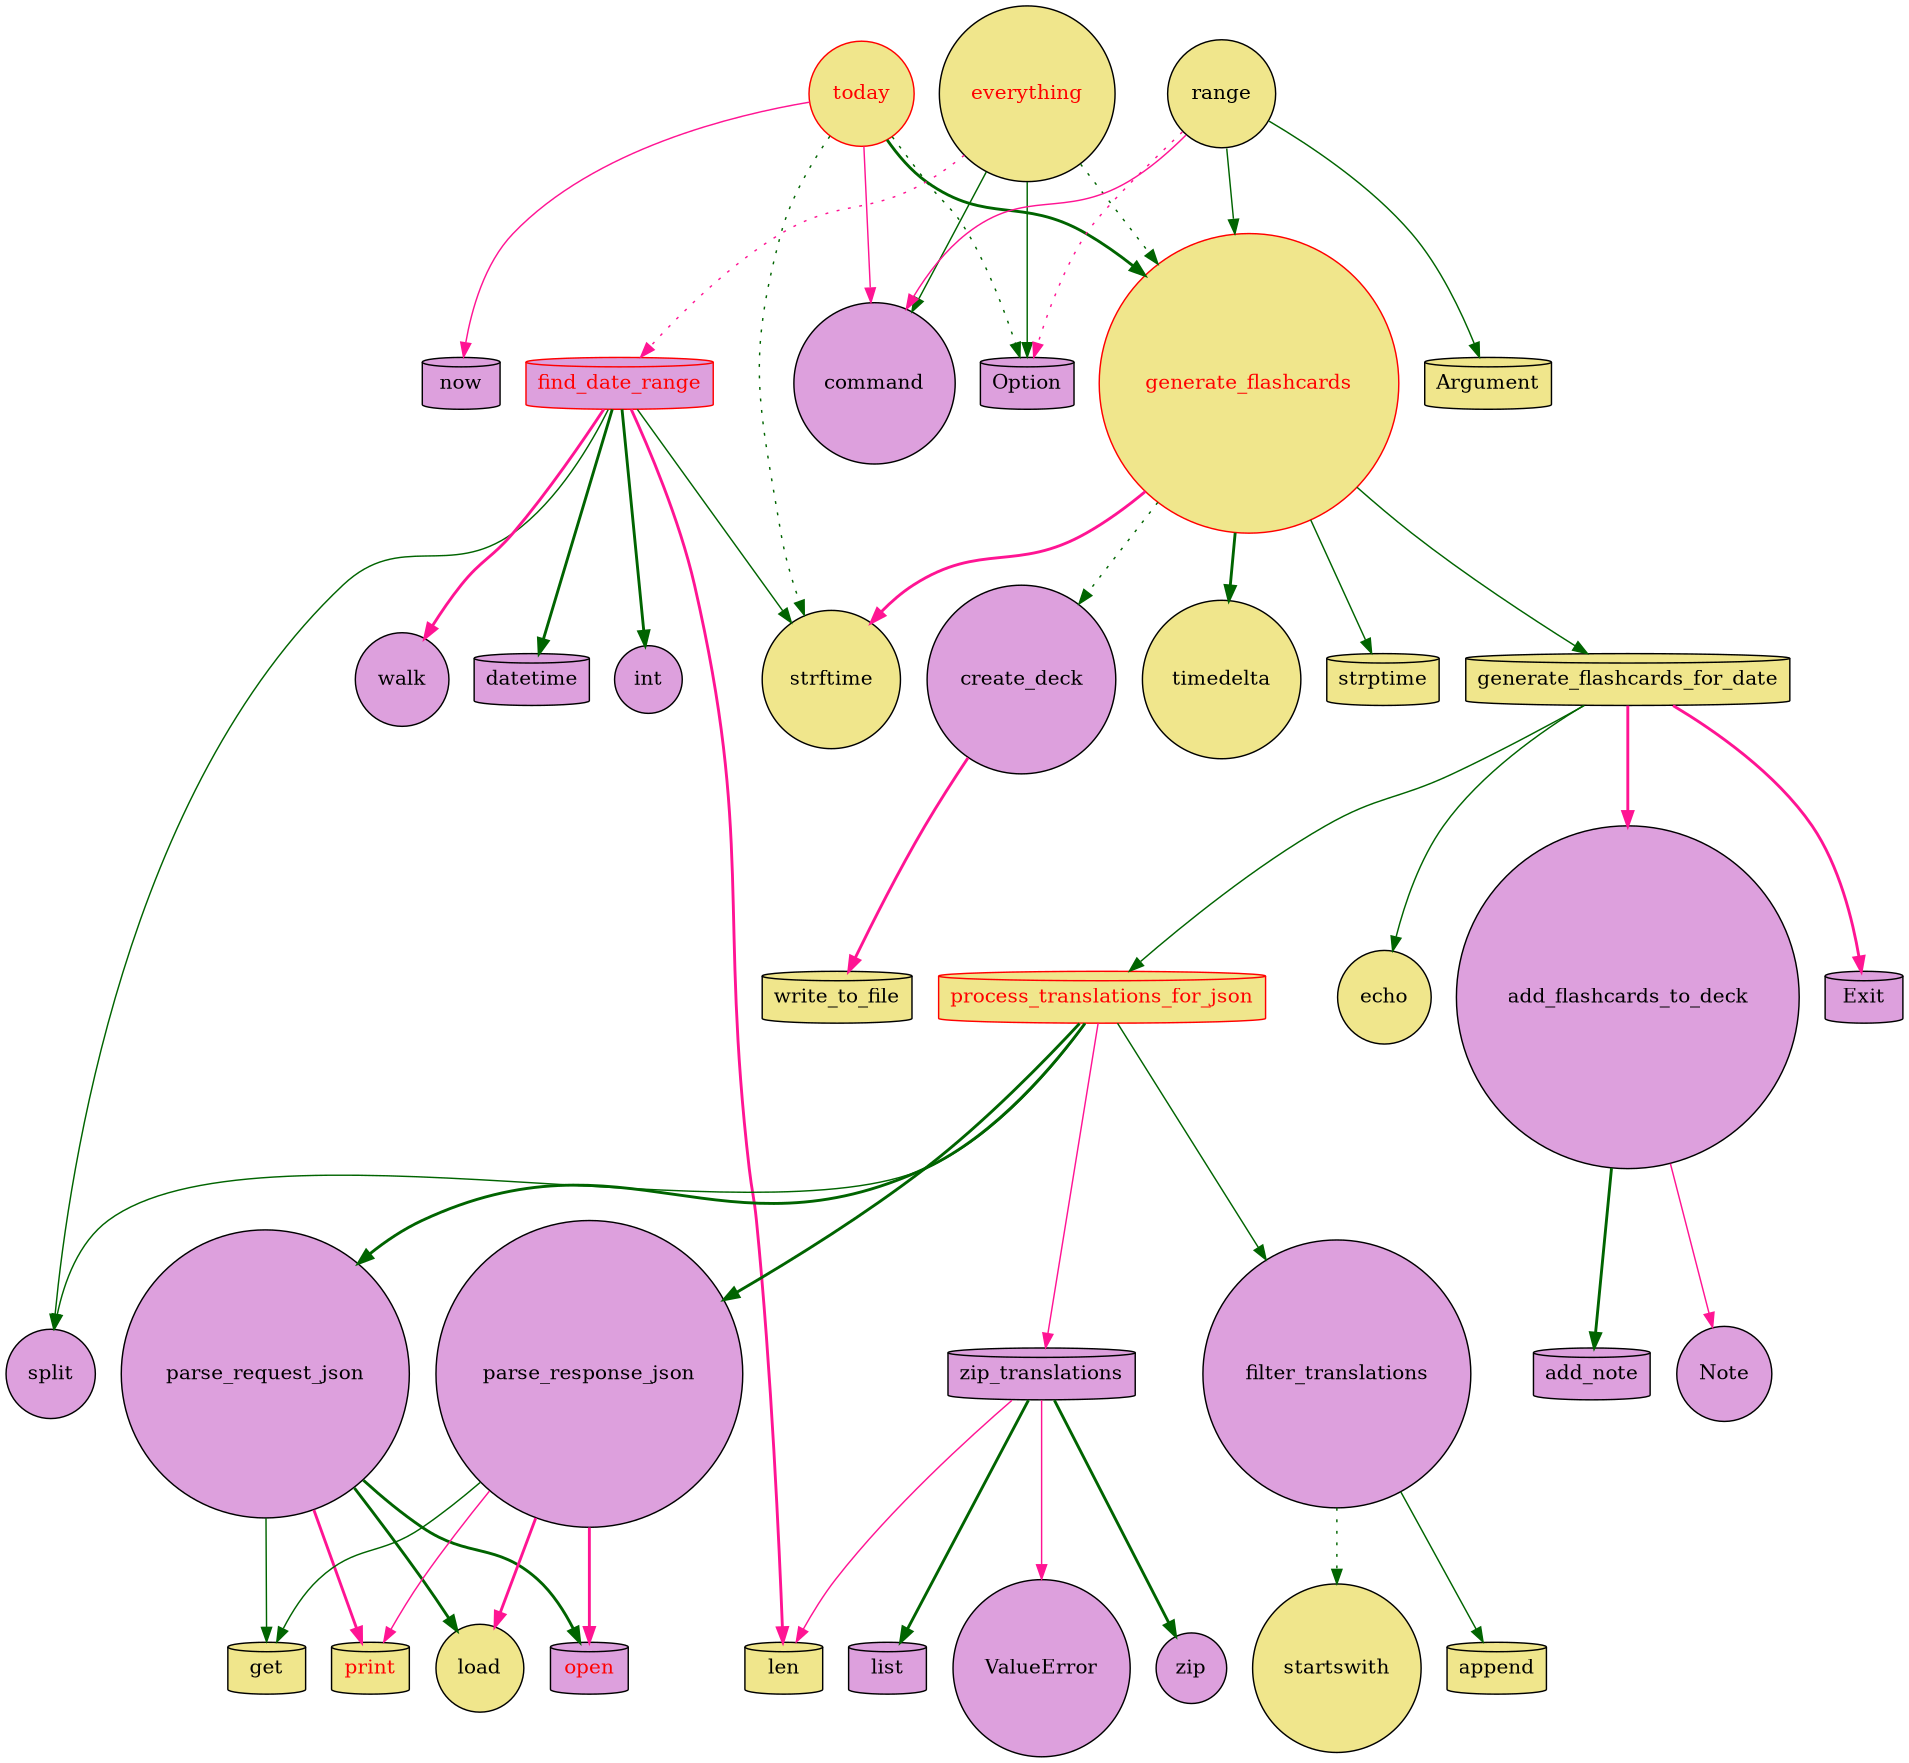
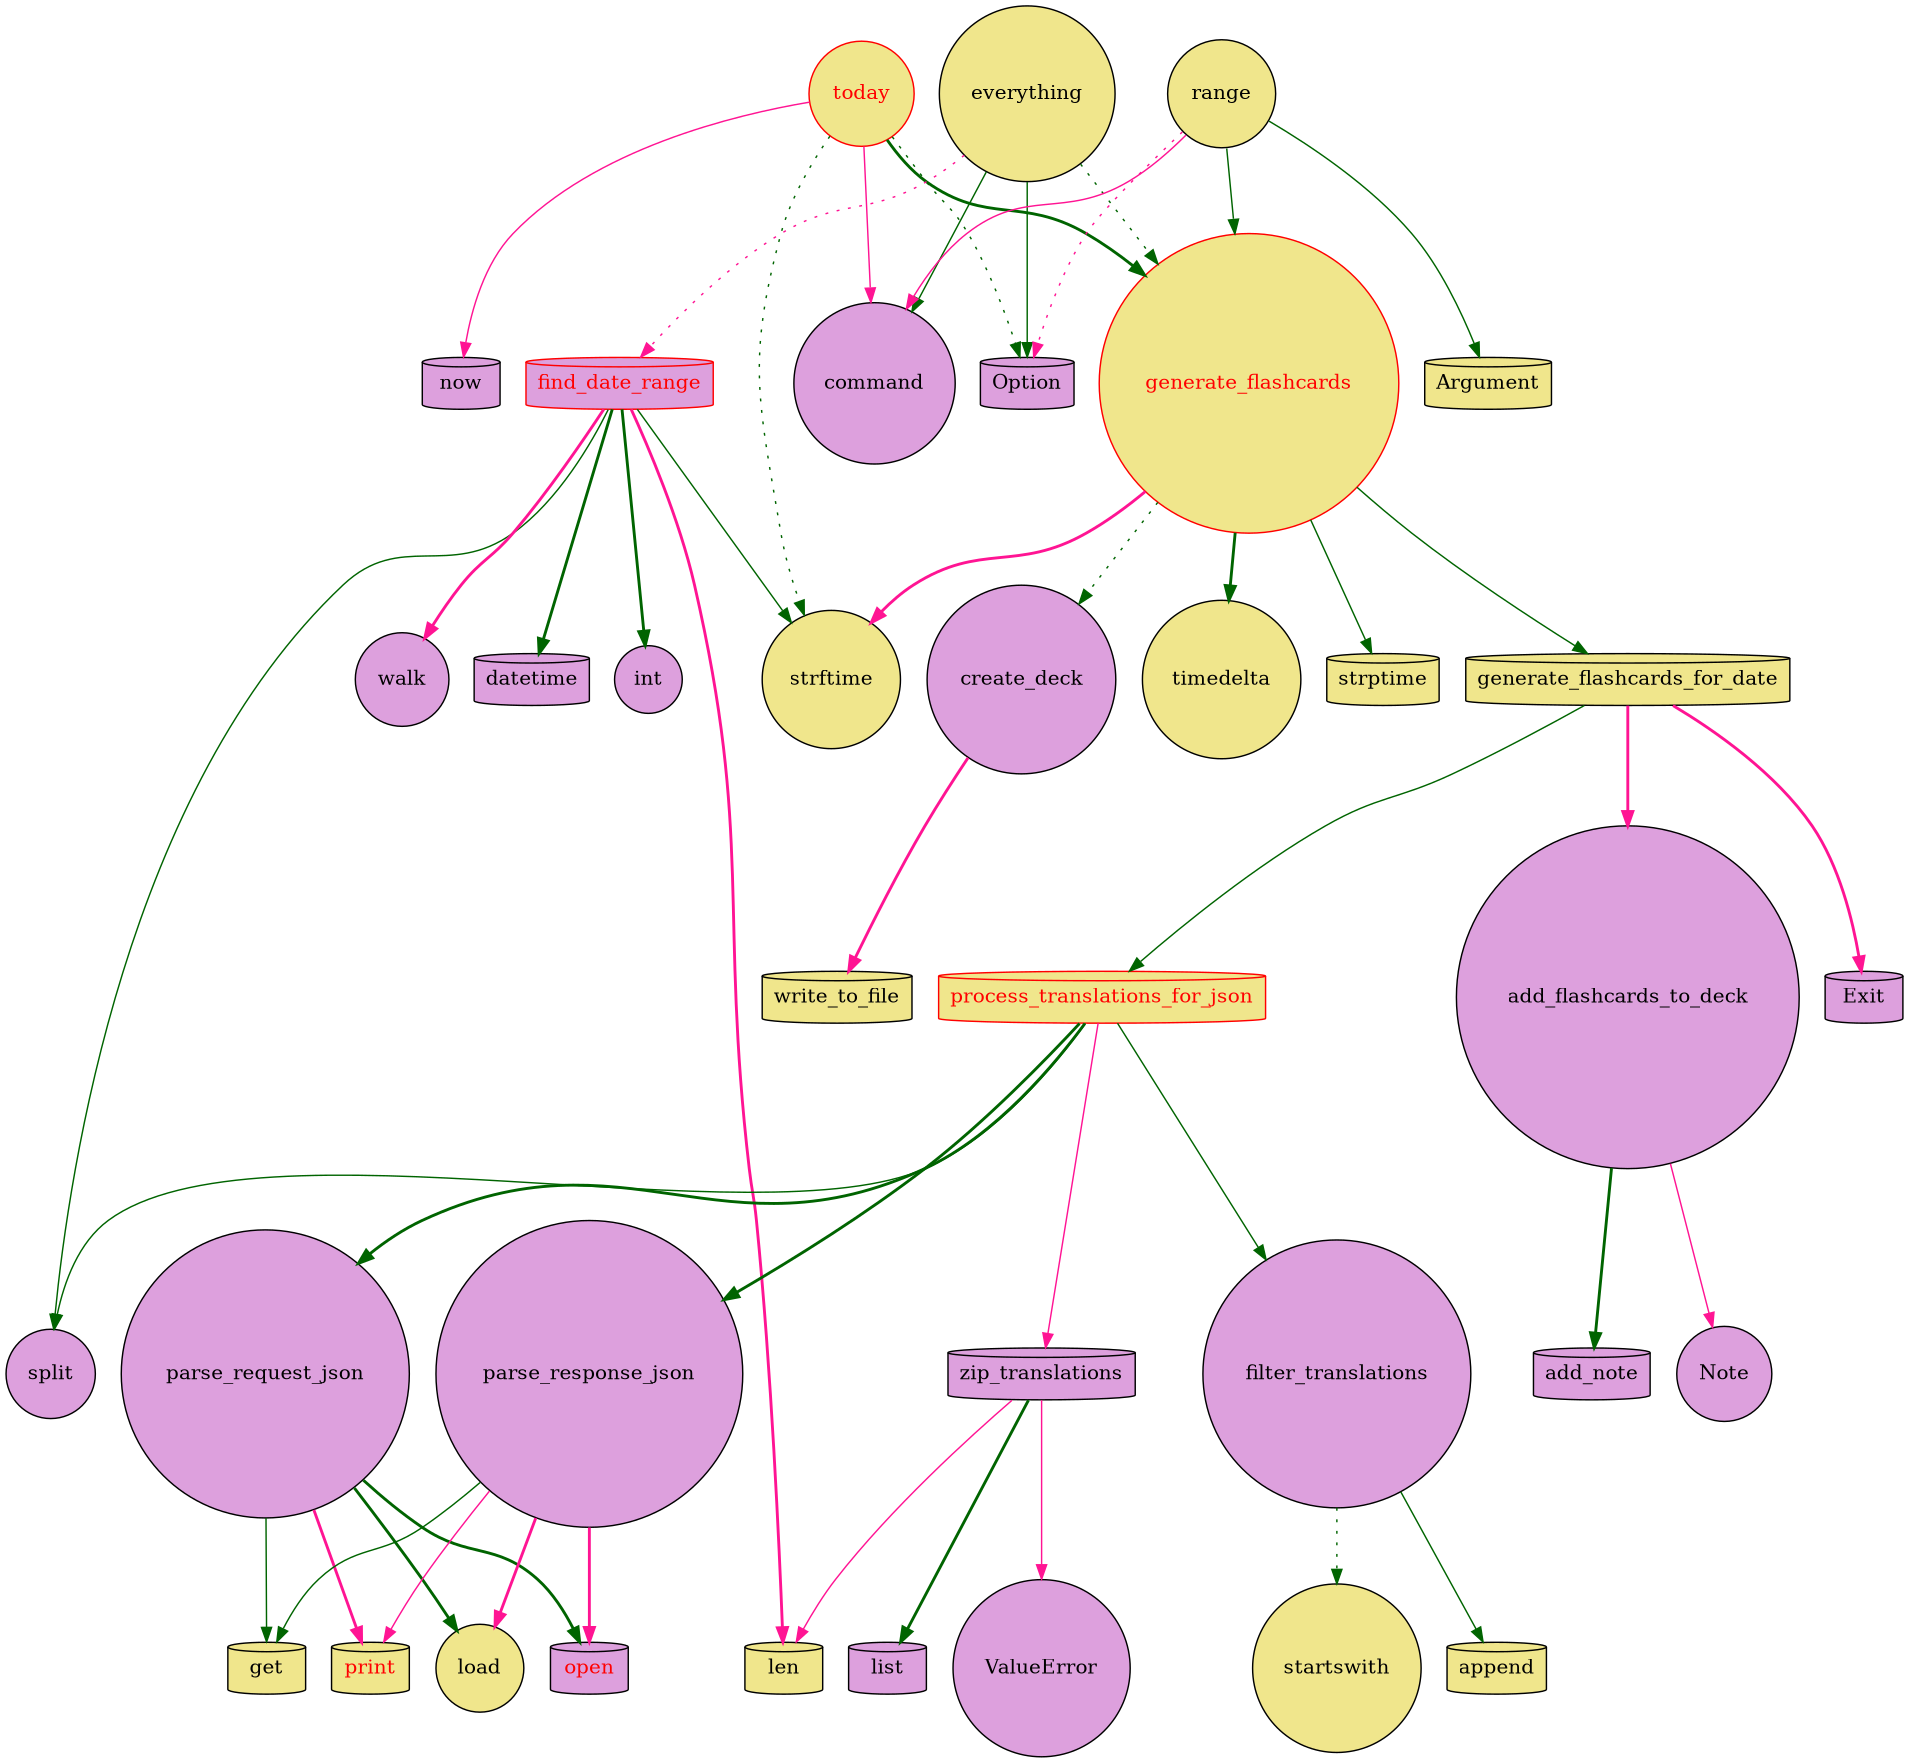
node "everything": fontcolor red -> black
node "echo": removed
node "zip": removed
